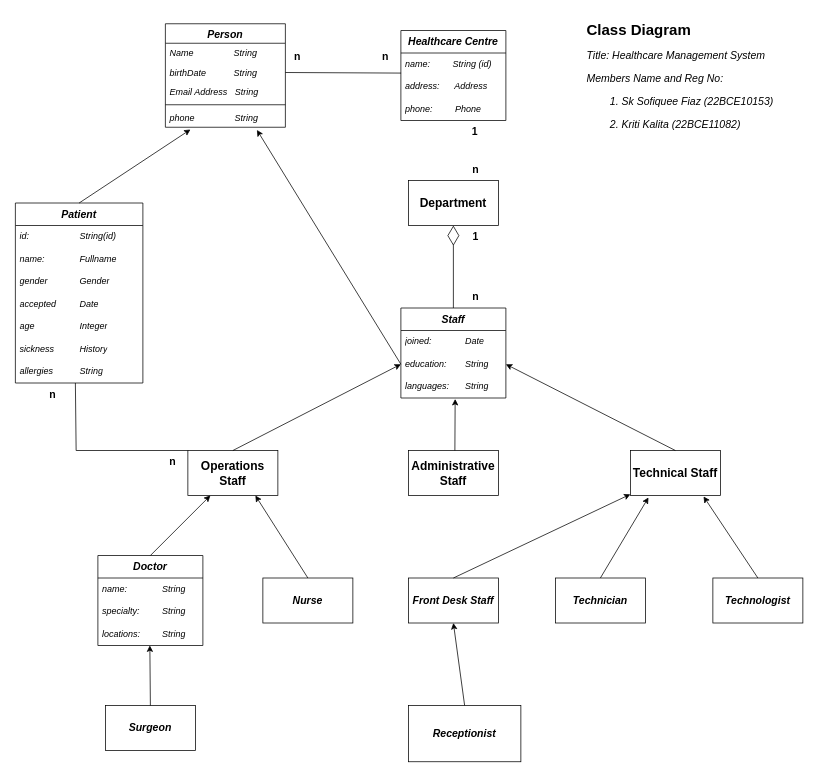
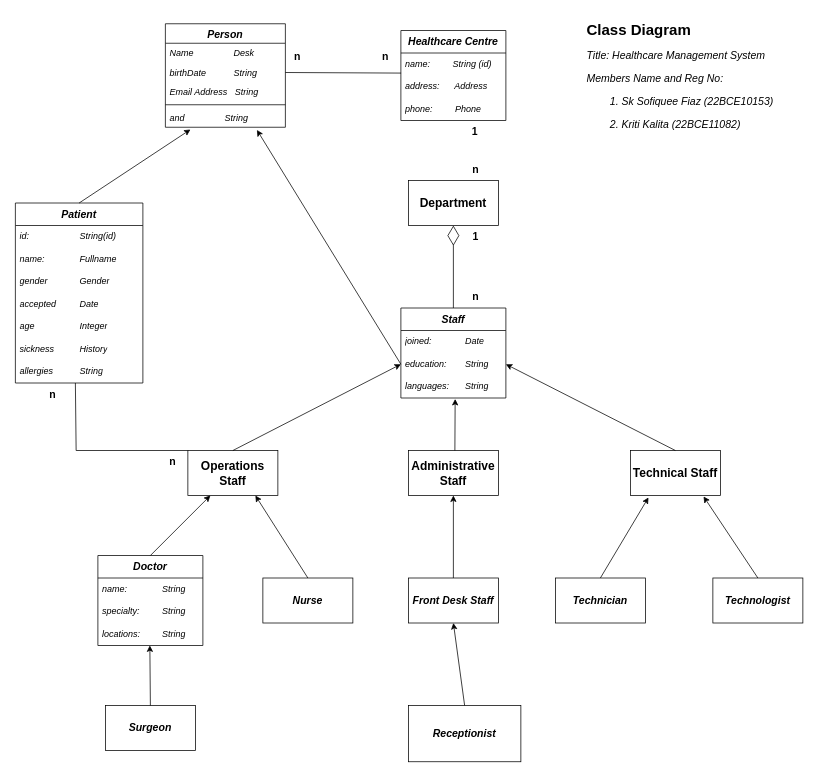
node "Name String": label "Name String" -> "Name Desk"
node "phone String": label "phone String" -> "and String"
edge "Front Desk Staff" -> "Technical Staff": now "Front Desk Staff" -> "Administrative Staff"
